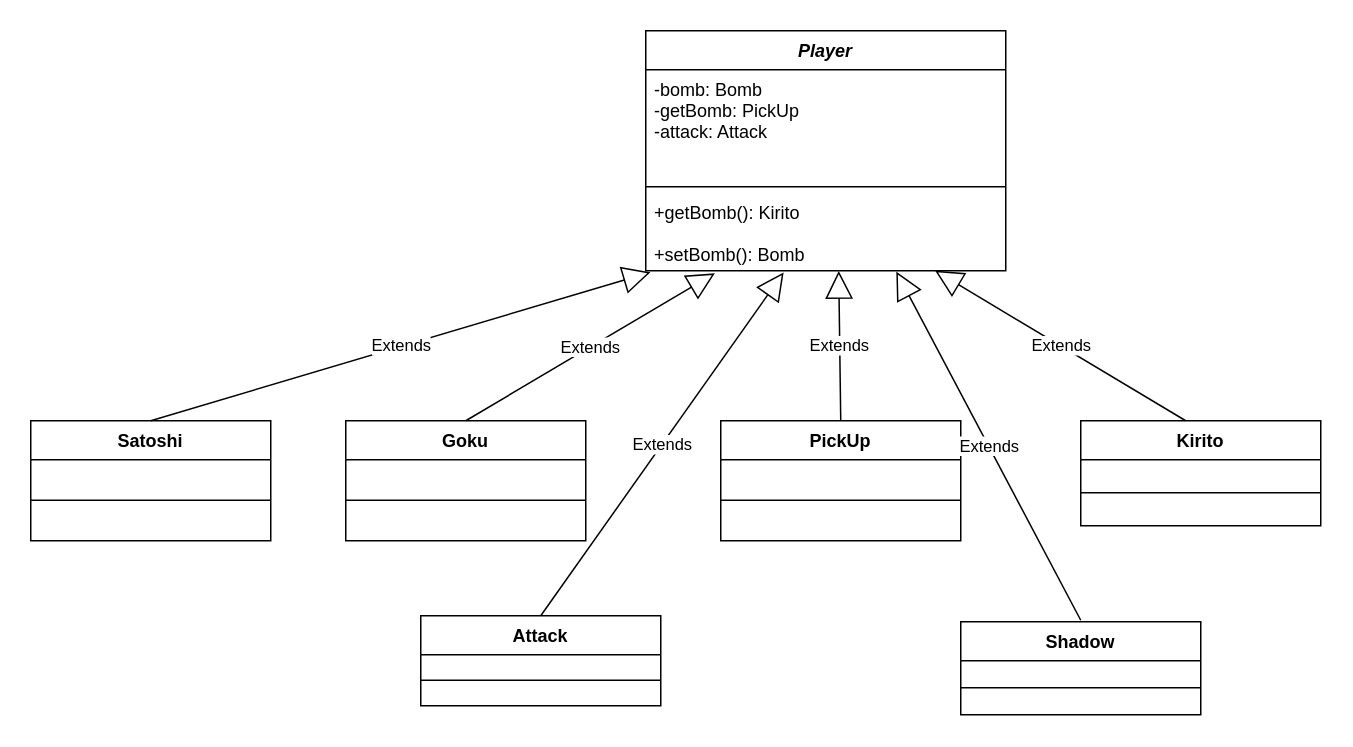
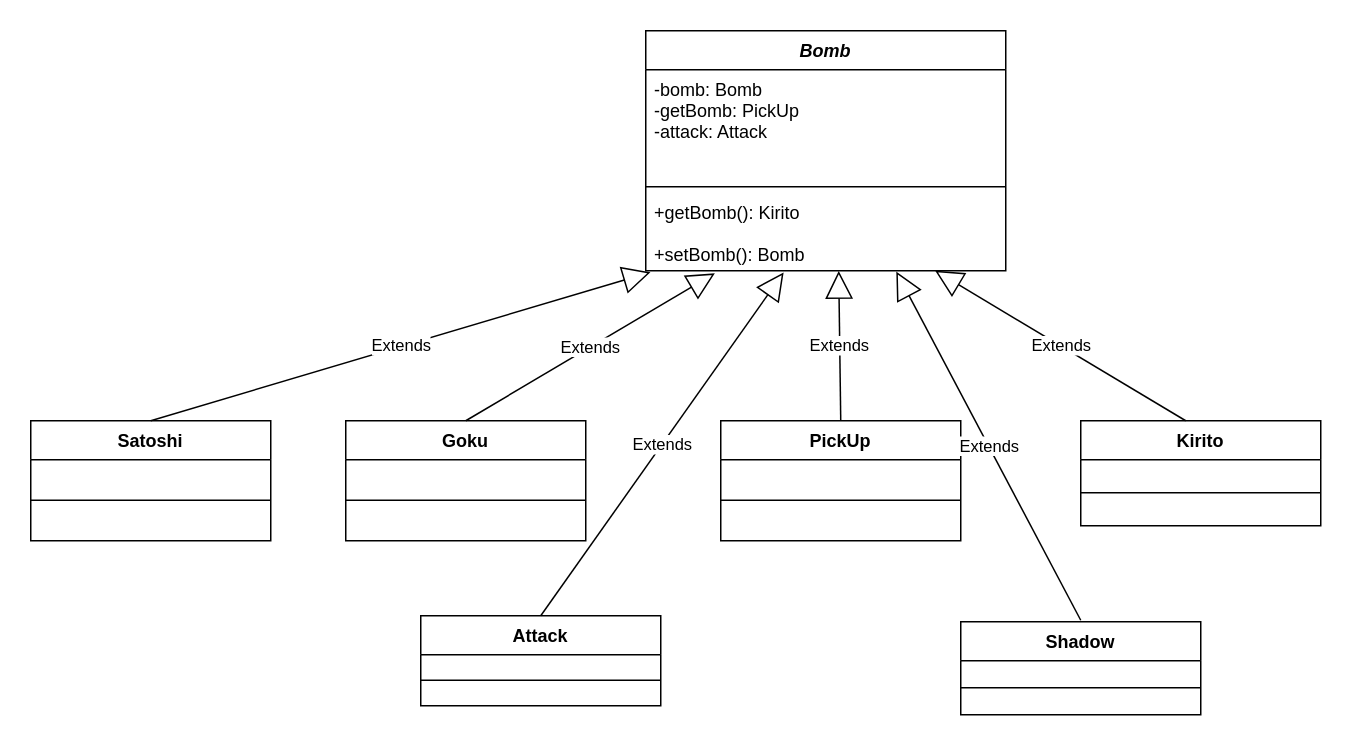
node "Player": label "Player" -> "Bomb"
